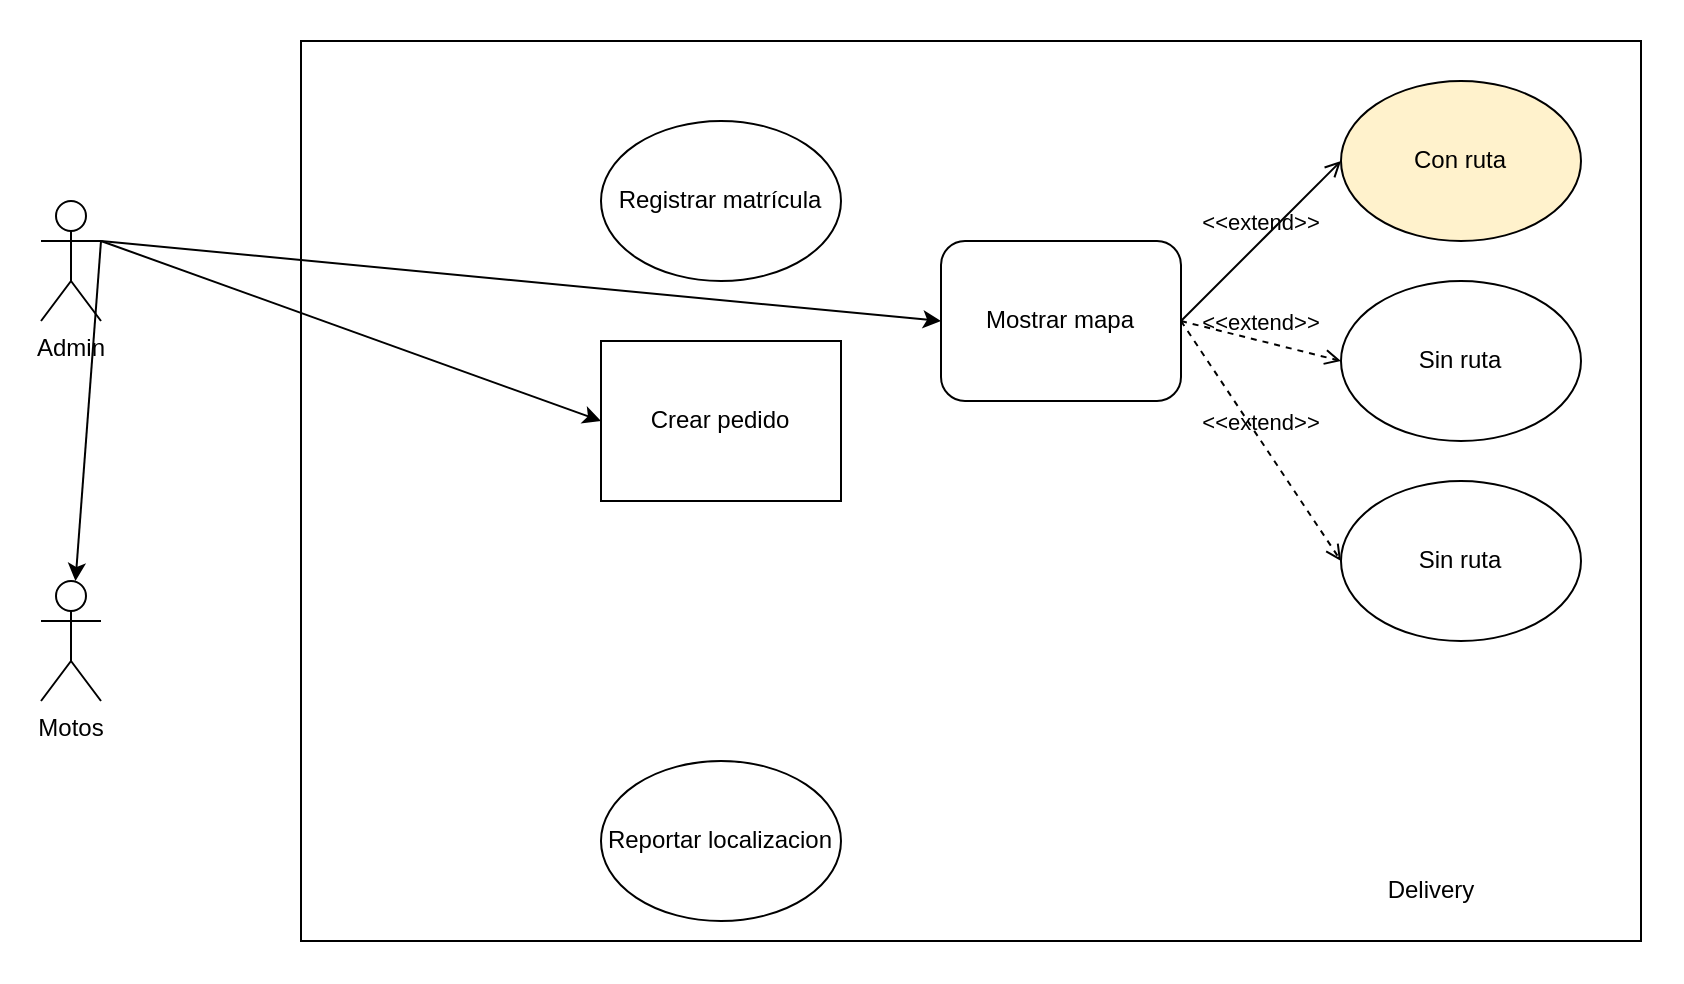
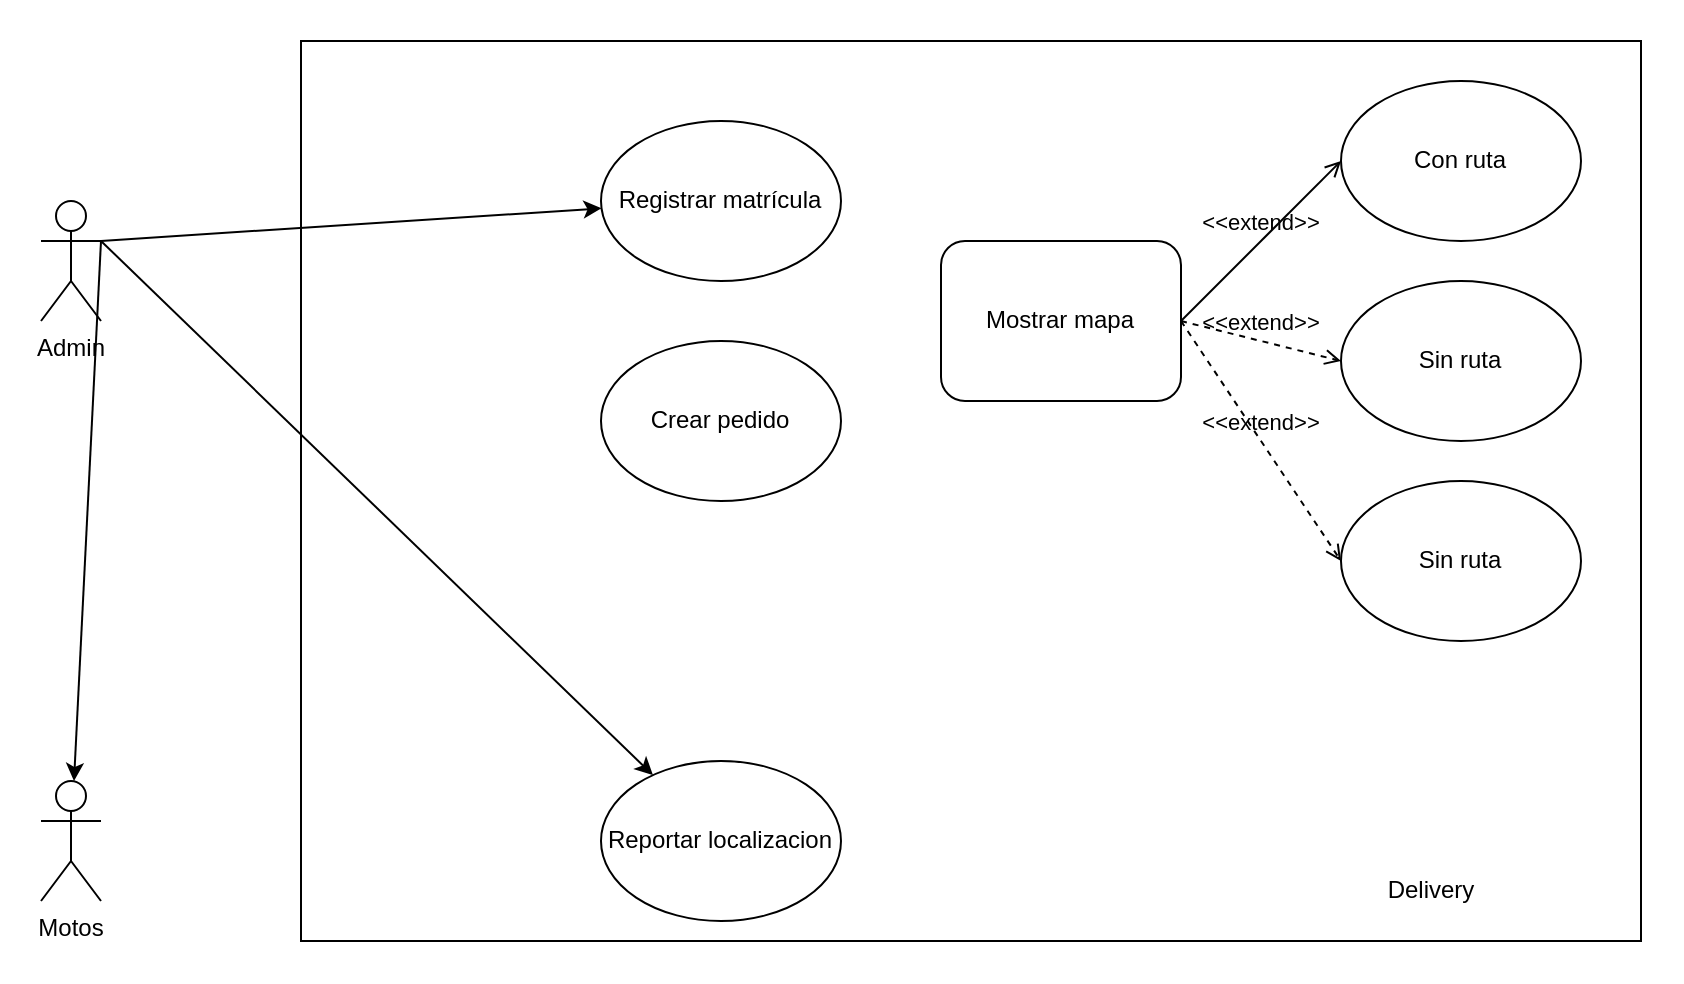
node "Con ruta": fillcolor #fff2cc -> #ffffff
edge "Admin" -> "Mostrar mapa": now "Admin" -> "Reportar localizacion"
edge "Admin" -> "Crear pedido": now "Admin" -> "Registrar matrícula"
node "Crear pedido": shape rectangle -> ellipse
node "Motos": moved (71, 641) -> (71, 841)
